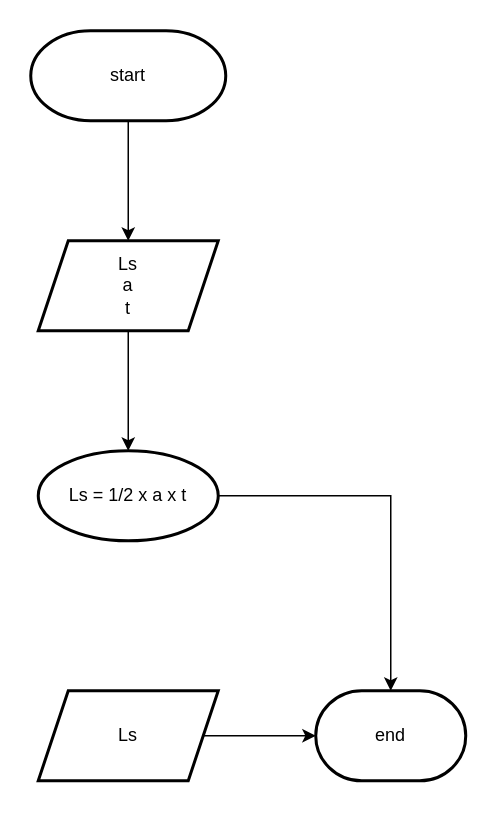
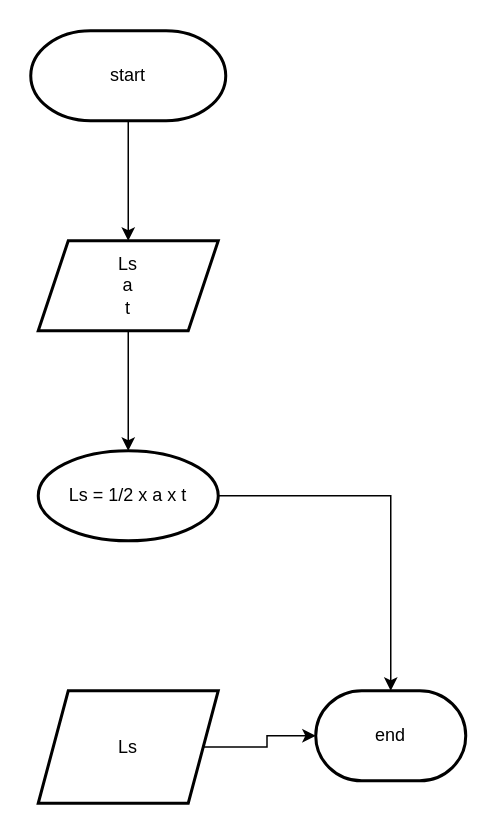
node "Ls": size 180x90 -> 180x113
